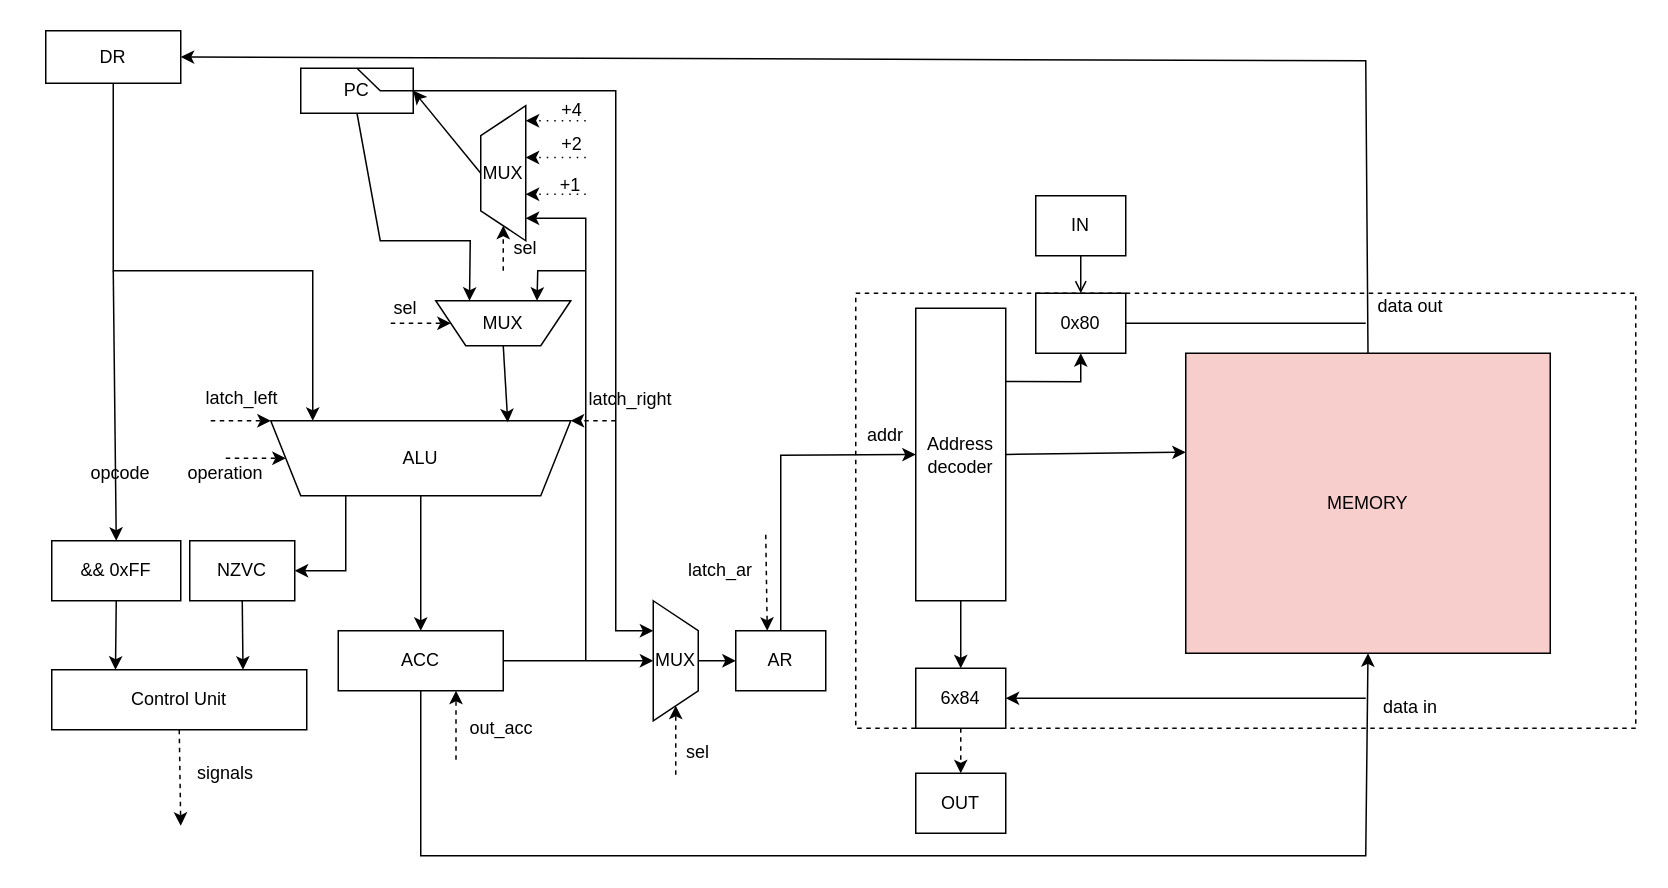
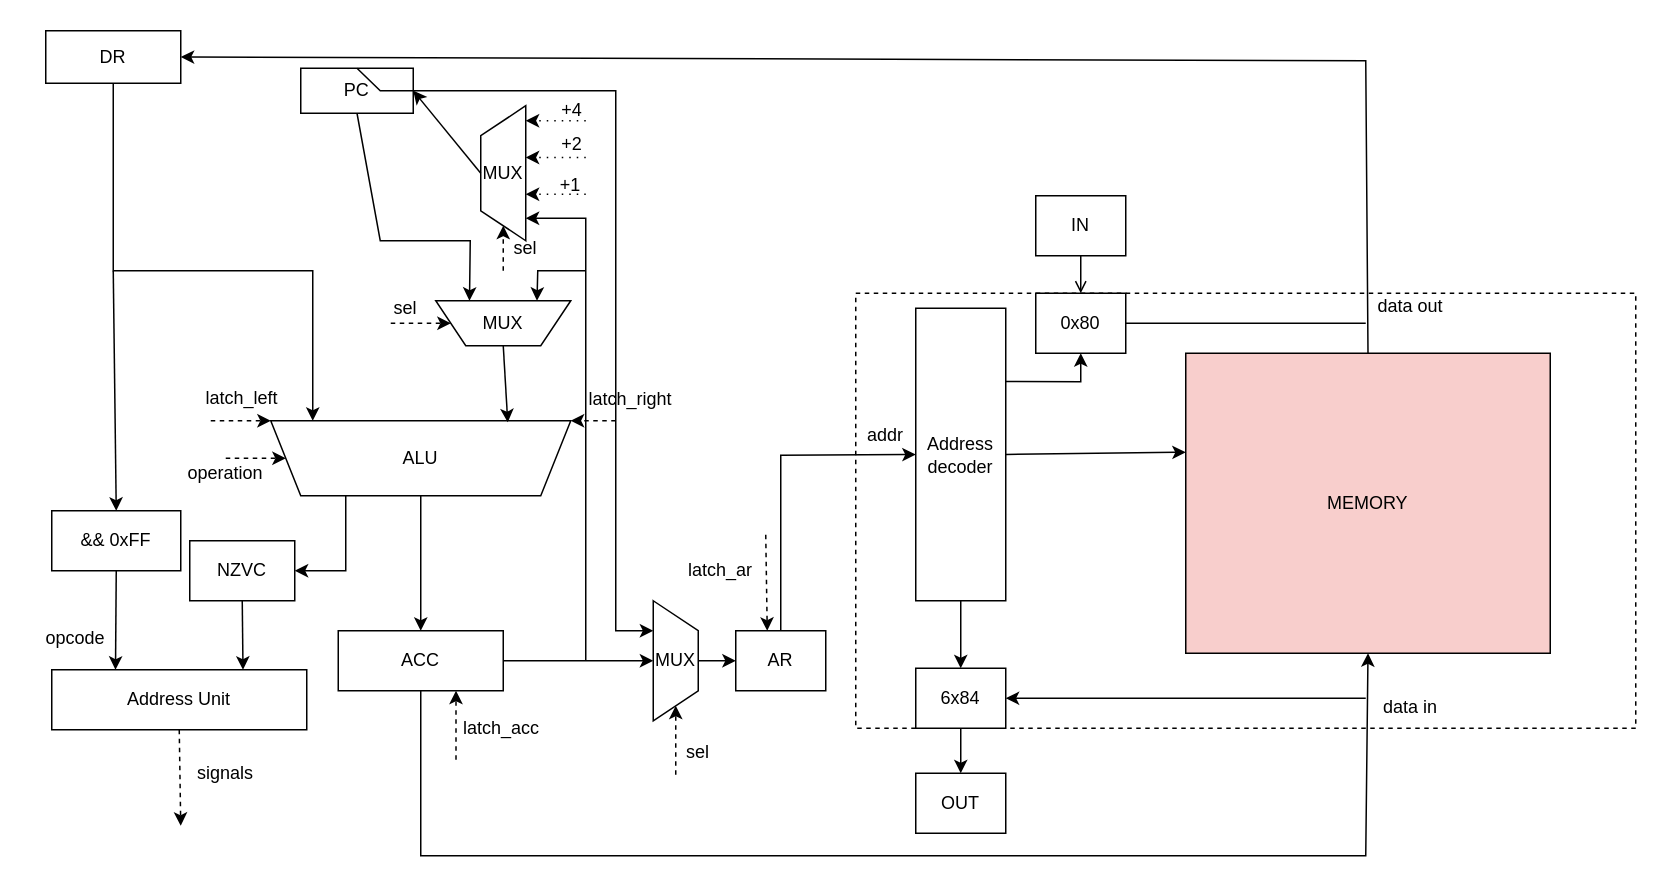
node "opcode": moved (121, 473) -> (76, 638)
node "&& 0xFF": moved (116, 571) -> (116, 541)
node "Control Unit": label "Control Unit" -> "Address Unit"
node "out_acc": label "out_acc" -> "latch_acc"
edge "6x84" -> "OUT": style dashed -> solid
